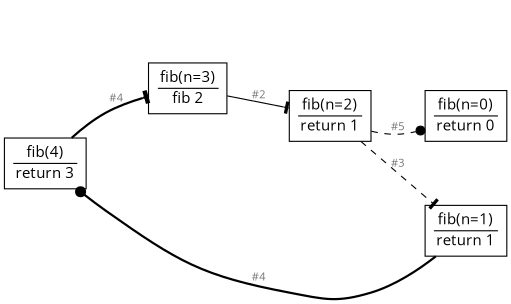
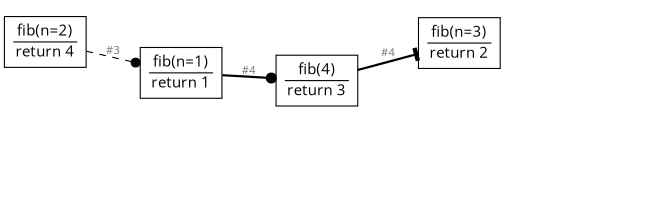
node "fib(n=3)": text "fib 2" -> "return 2"
edge "fib(n=3)" -> "fib(n=2)": removed, label "#2"
node "fib(n=0)": removed
node "fib(n=2)": text "return 1" -> "return 4"
edge "fib(n=2)" -> "fib(n=1)": arrowhead tee -> dot
